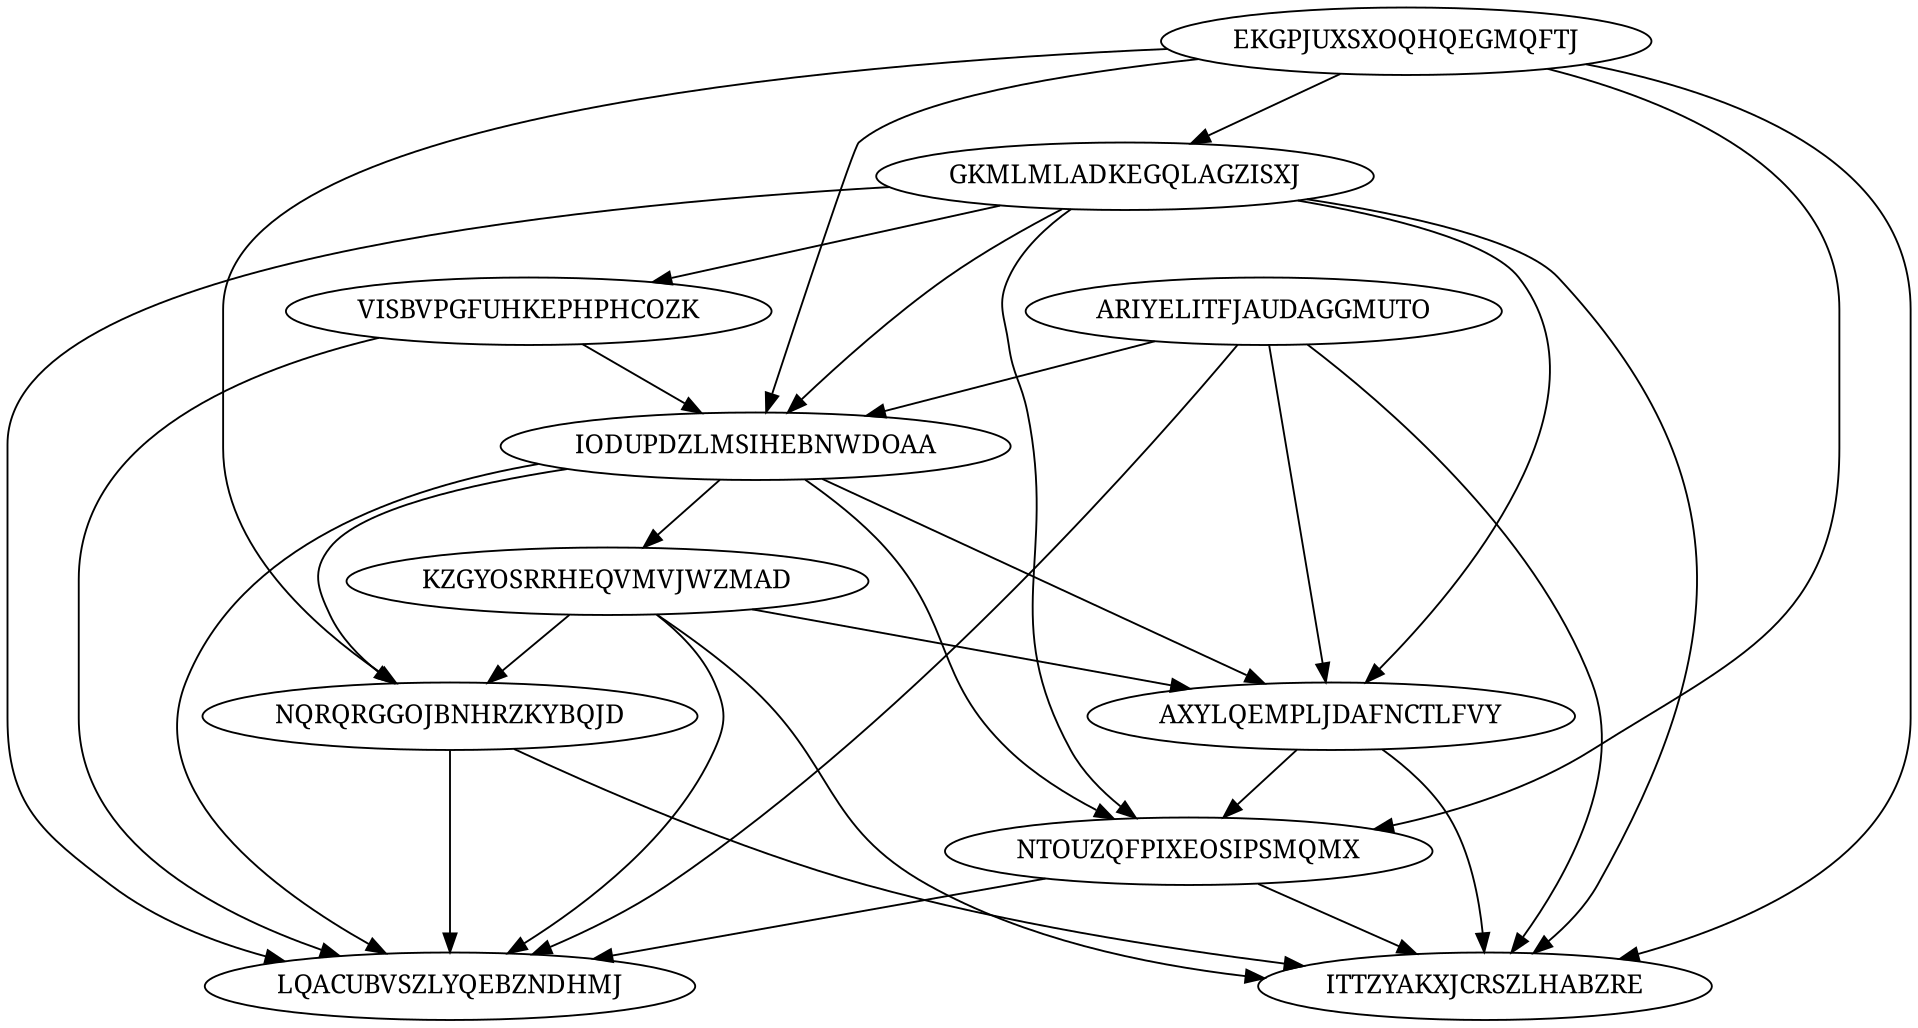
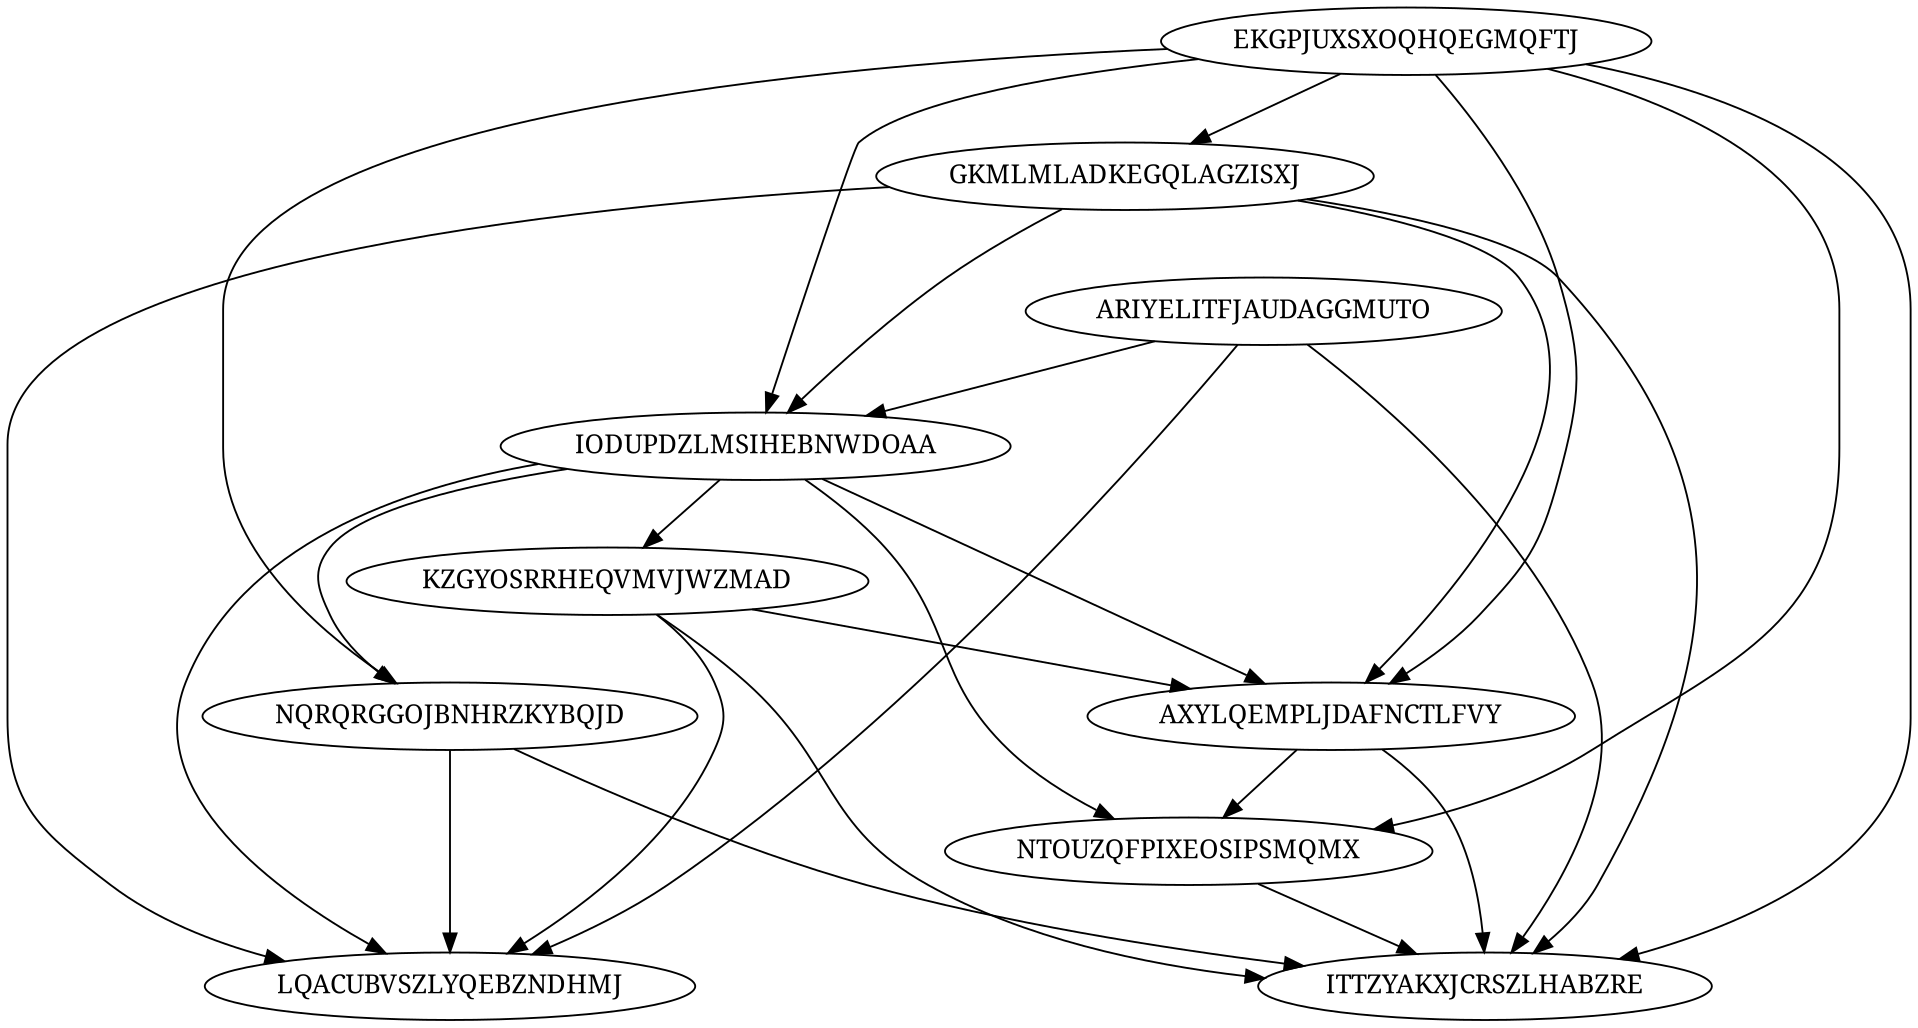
node "VISBVPGFUHKEPHPHCOZK": removed
edge "ARIYELITFJAUDAGGMUTO" -> "AXYLQEMPLJDAFNCTLFVY": now "EKGPJUXSXOQHQEGMQFTJ" -> "AXYLQEMPLJDAFNCTLFVY"
edge "GKMLMLADKEGQLAGZISXJ" -> "NTOUZQFPIXEOSIPSMQMX": removed
edge "KZGYOSRRHEQVMVJWZMAD" -> "NQRQRGGOJBNHRZKYBQJD": removed
edge "NTOUZQFPIXEOSIPSMQMX" -> "LQACUBVSZLYQEBZNDHMJ": removed
